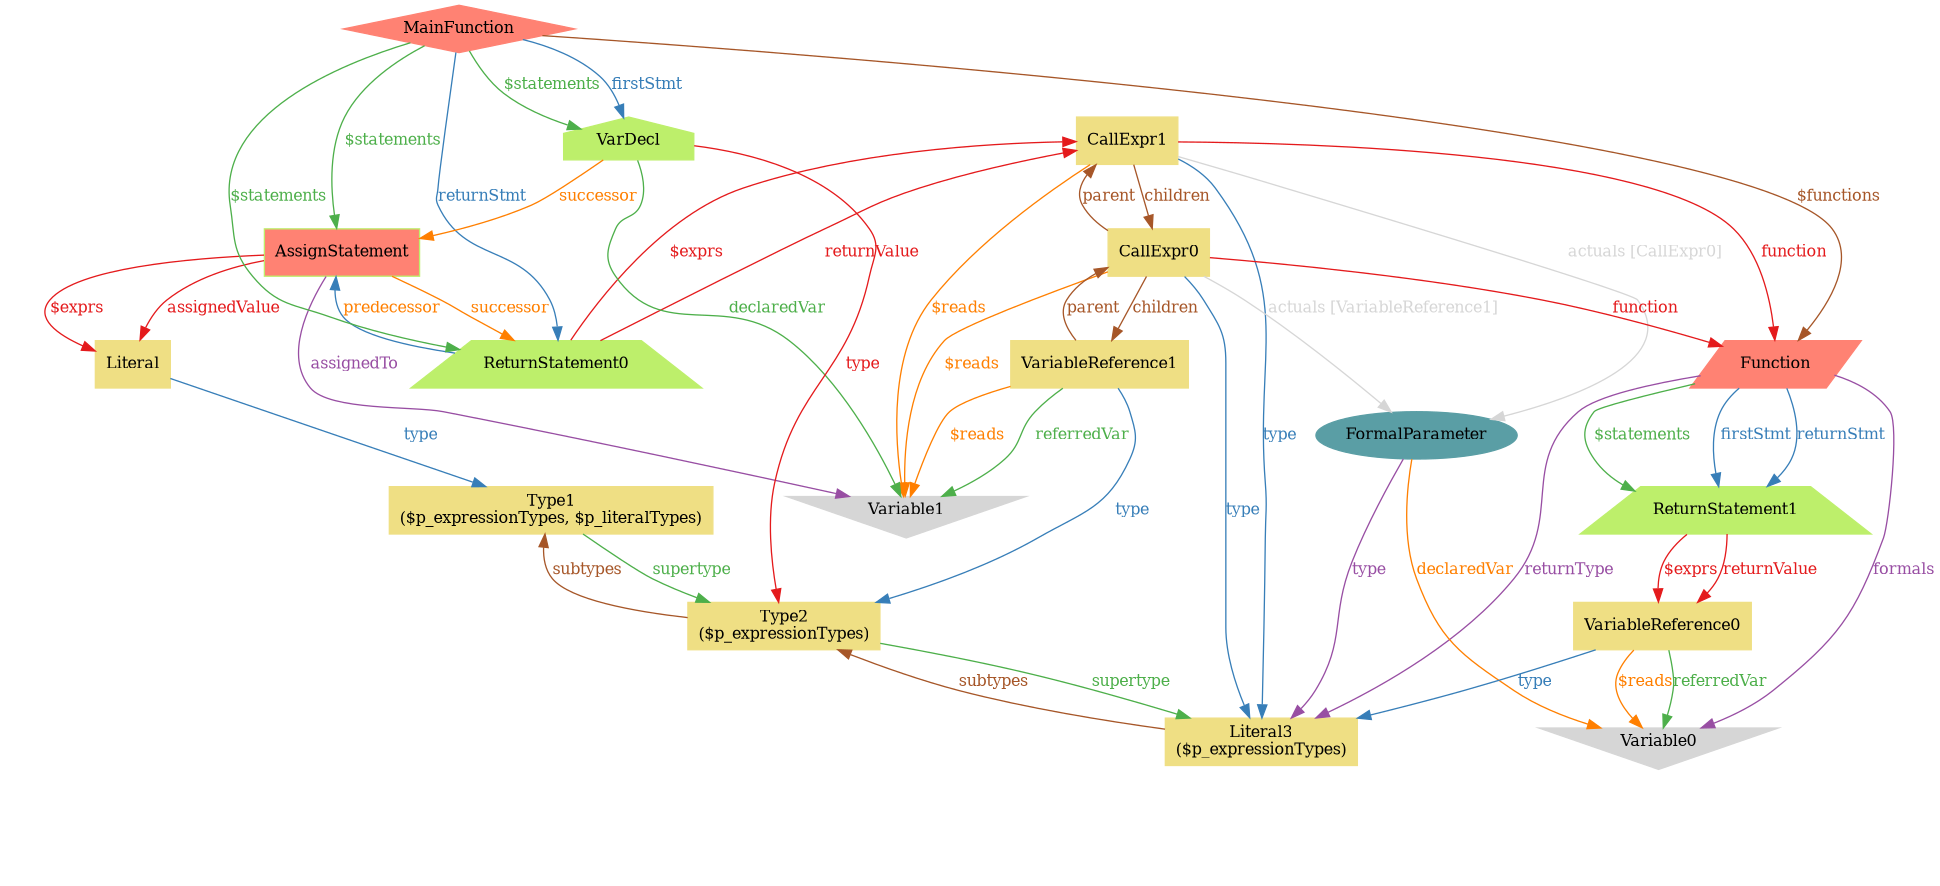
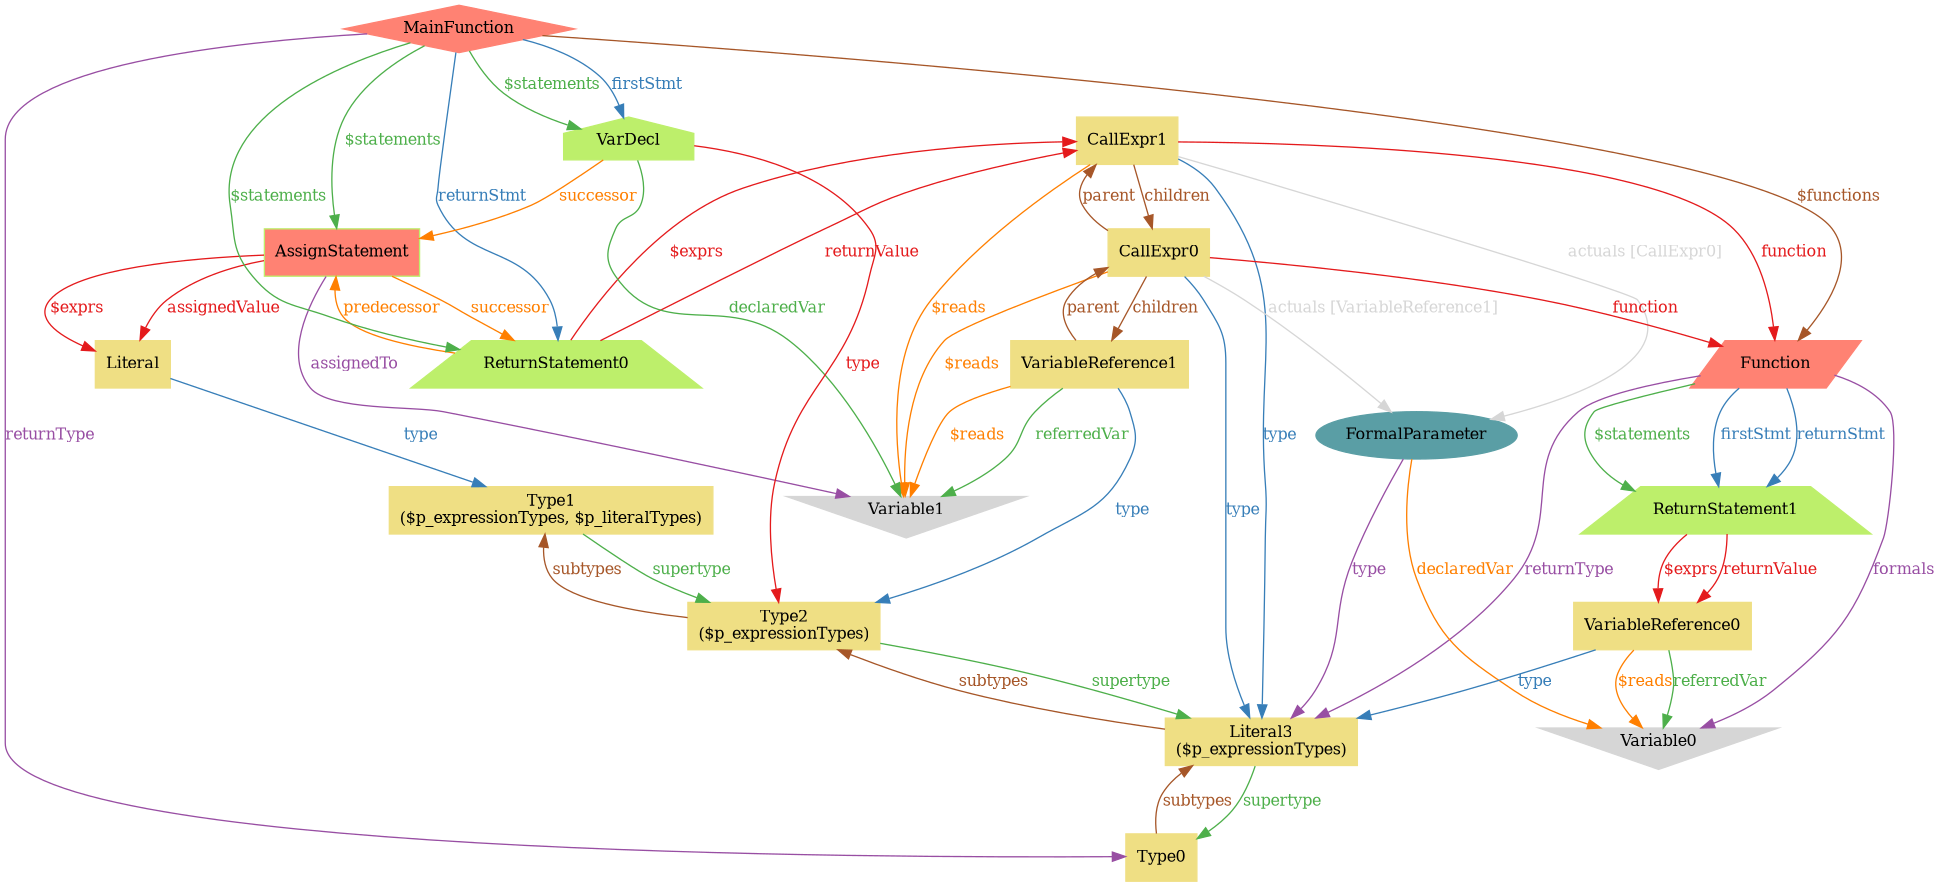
edge "ReturnStatement0" -> "AssignStatement": color #377eb8 -> #ff7f00
node "Type0": added
